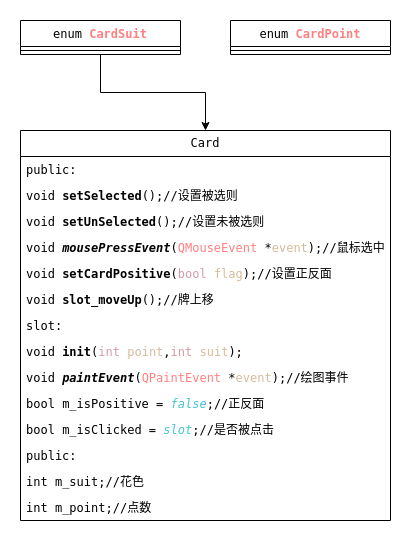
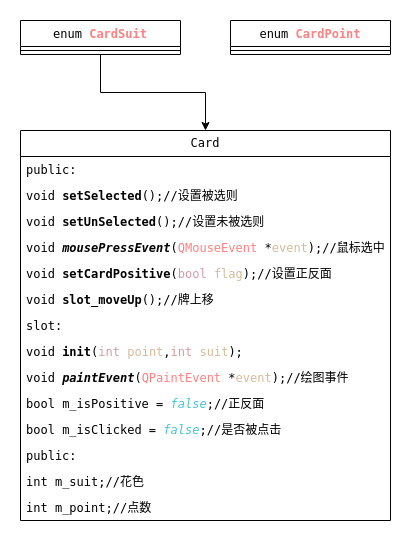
node "bool m_isClicked = slot;//是否被点击": label "bool m_isClicked = slot;//是否被点击" -> "bool m_isClicked = false;//是否被点击"
